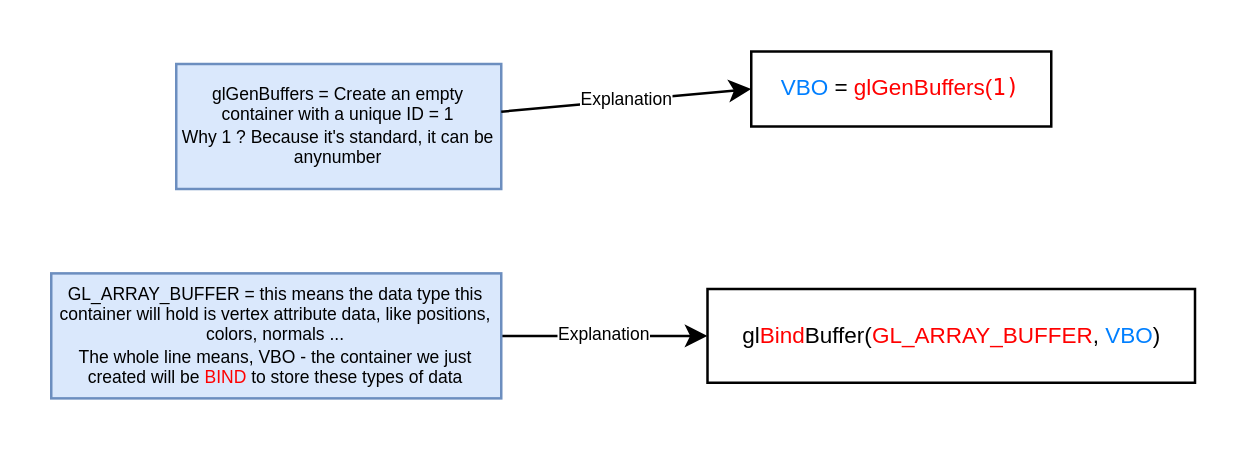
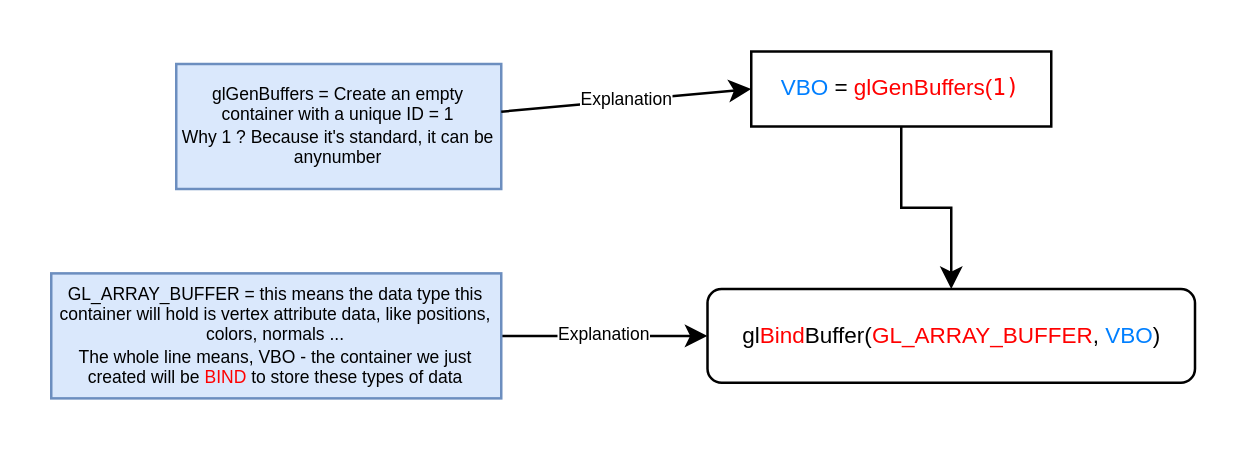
edge "VBO = glGenBuffers(1)" -> "glBindBuffer(GL_ARRAY_BUFFER, VBO)": added
node "glBindBuffer(GL_ARRAY_BUFFER, VBO)": shape rectangle -> rounded rectangle
